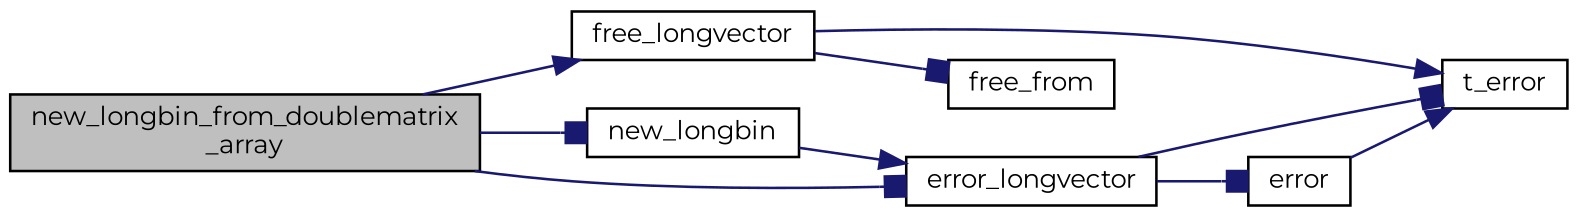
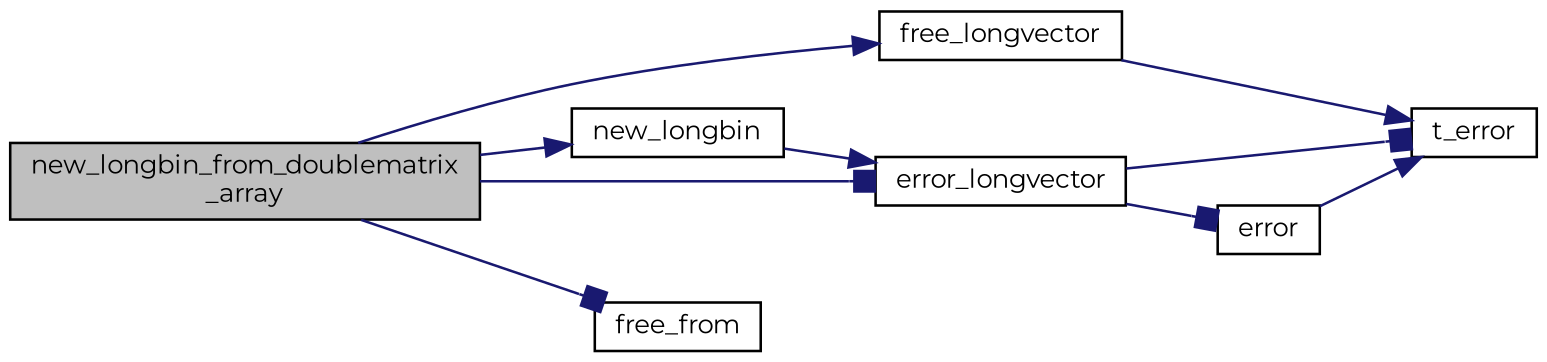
edge "free_longvector" -> "free_from": now "new_longbin_from_doublematrix _array" -> "free_from"
edge "new_longbin_from_doublematrix _array" -> "new_longbin": arrowhead box -> normal
